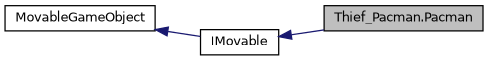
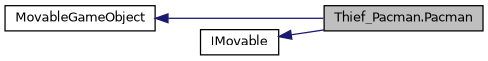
edge "IMovable" -> "MovableGameObject": now "Thief_Pacman.Pacman" -> "MovableGameObject"
